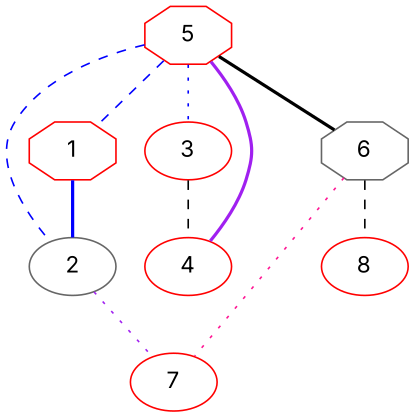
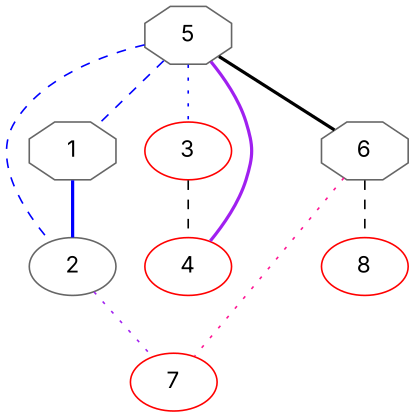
node "5": color red -> gray40
node "1": color red -> gray40
